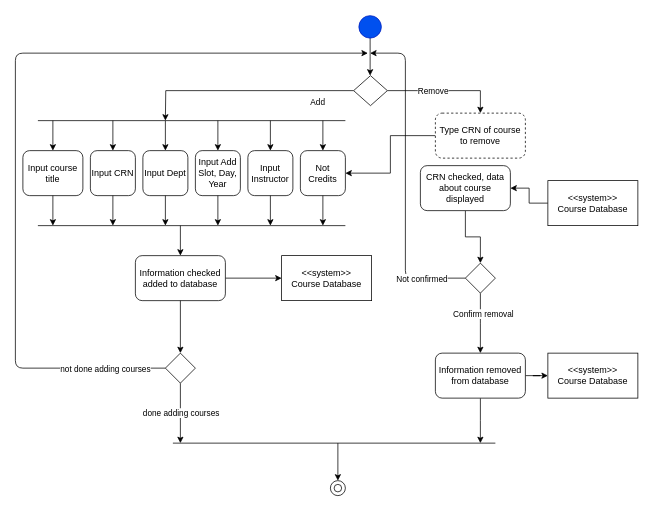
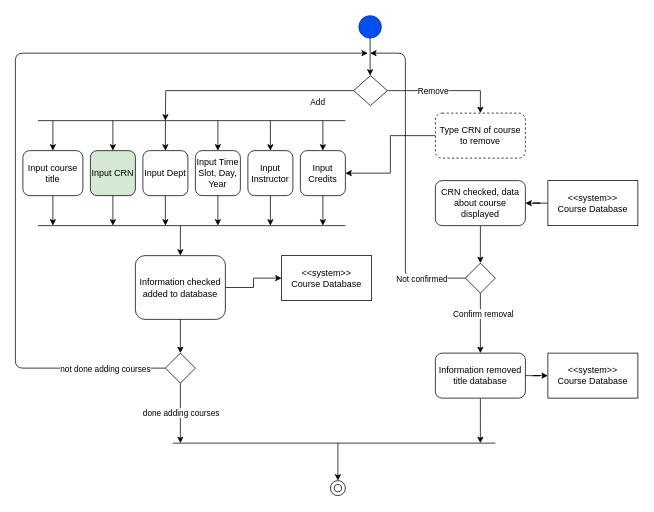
node "Input CRN": fillcolor #ffffff -> #d5e8d4
node "Input Add Slot, Day, Year": label "Input Add Slot, Day, Year" -> "Input Time Slot, Day, Year"
node "Not Credits": label "Not Credits" -> "Input Credits"
node "CRN checked, data about course displayed": moved (465, 188) -> (480, 203)
node "Information checked added to database": size 90x45 -> 90x64
node "Information removed from database": label "Information removed from database" -> "Information removed title database"
